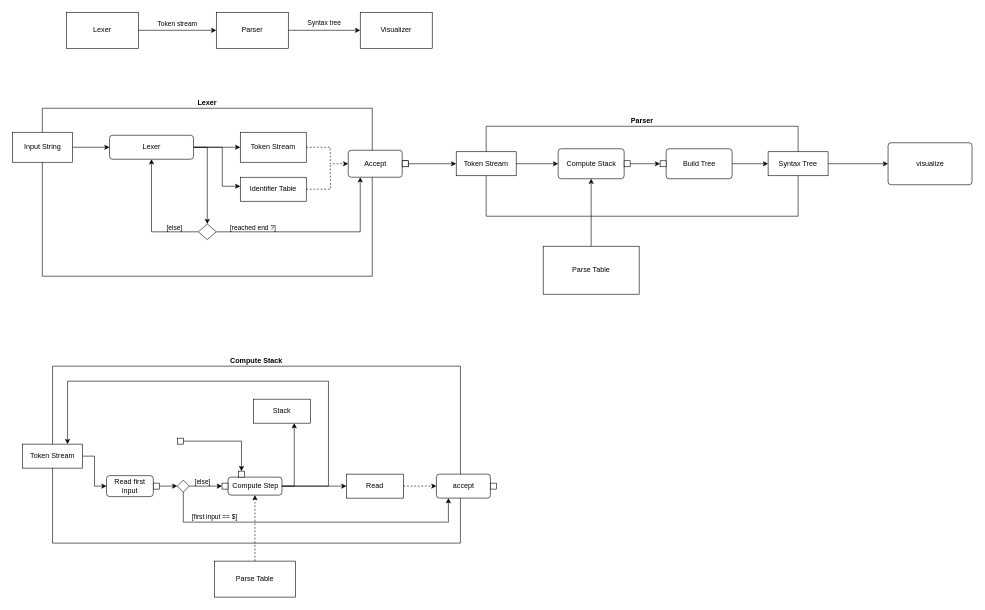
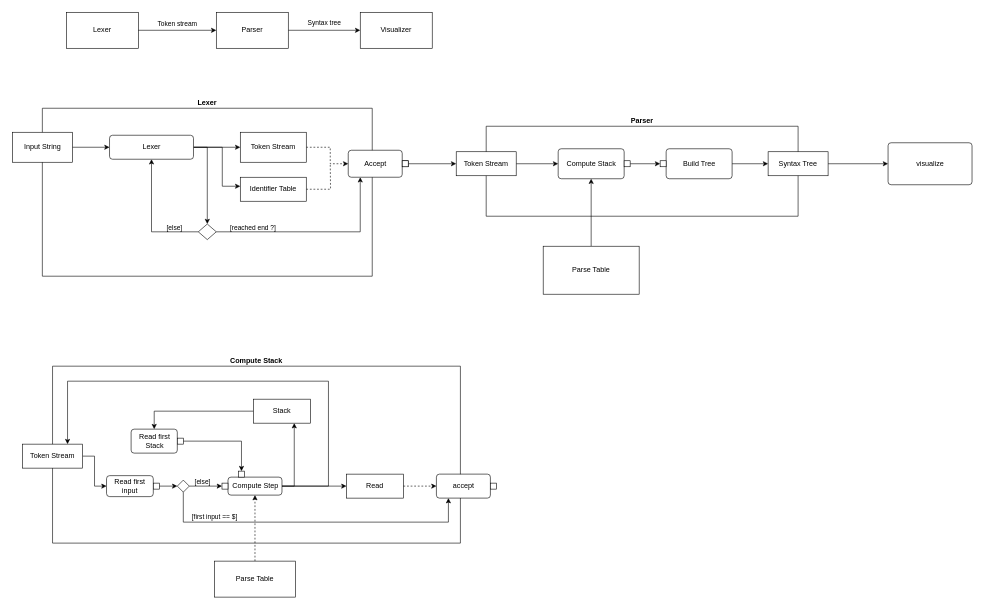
edge "Stack" -> "Read first Stack": added
node "Read first Stack": added
